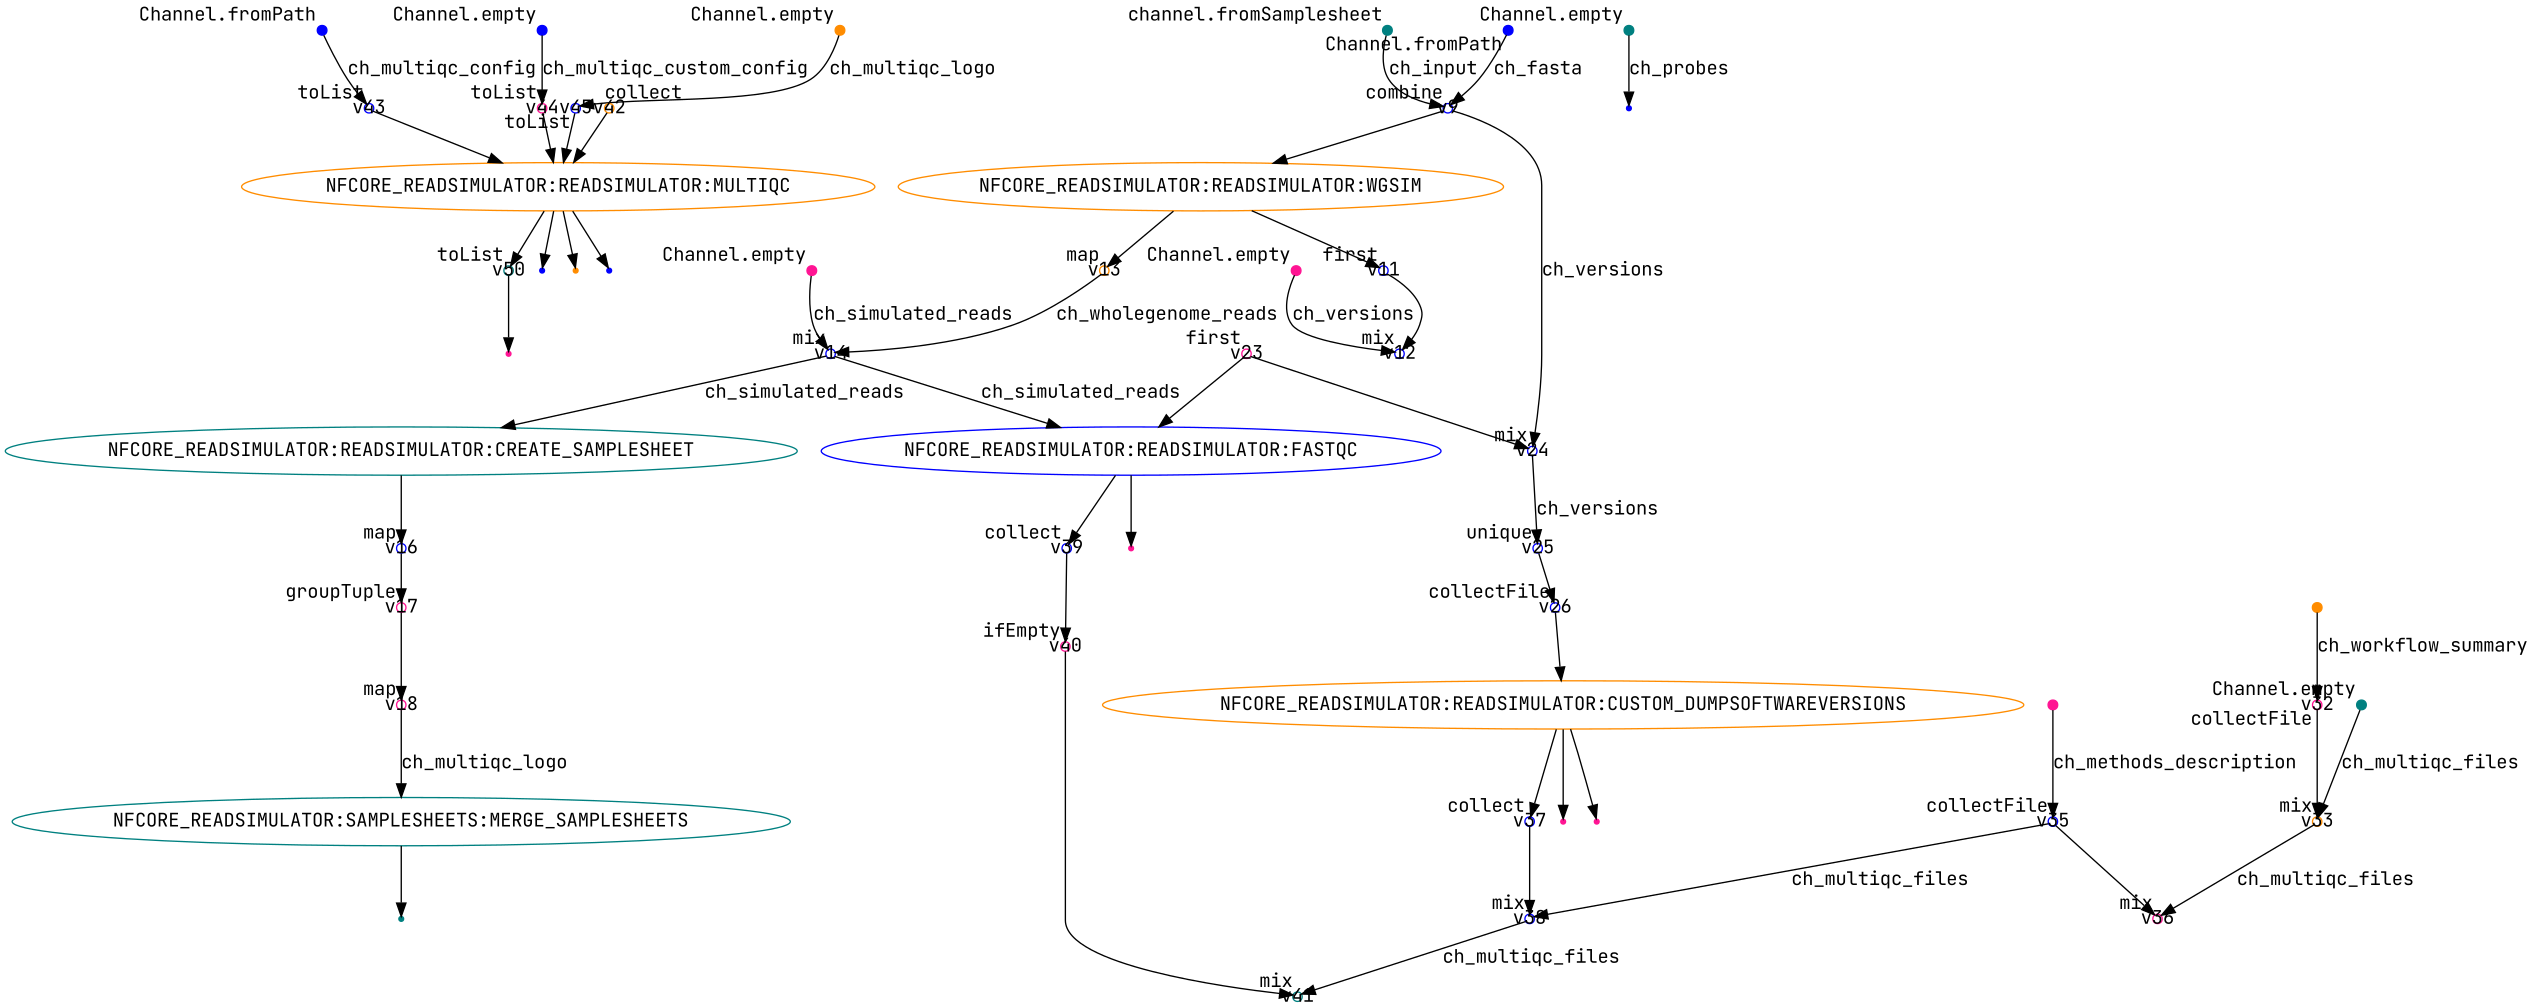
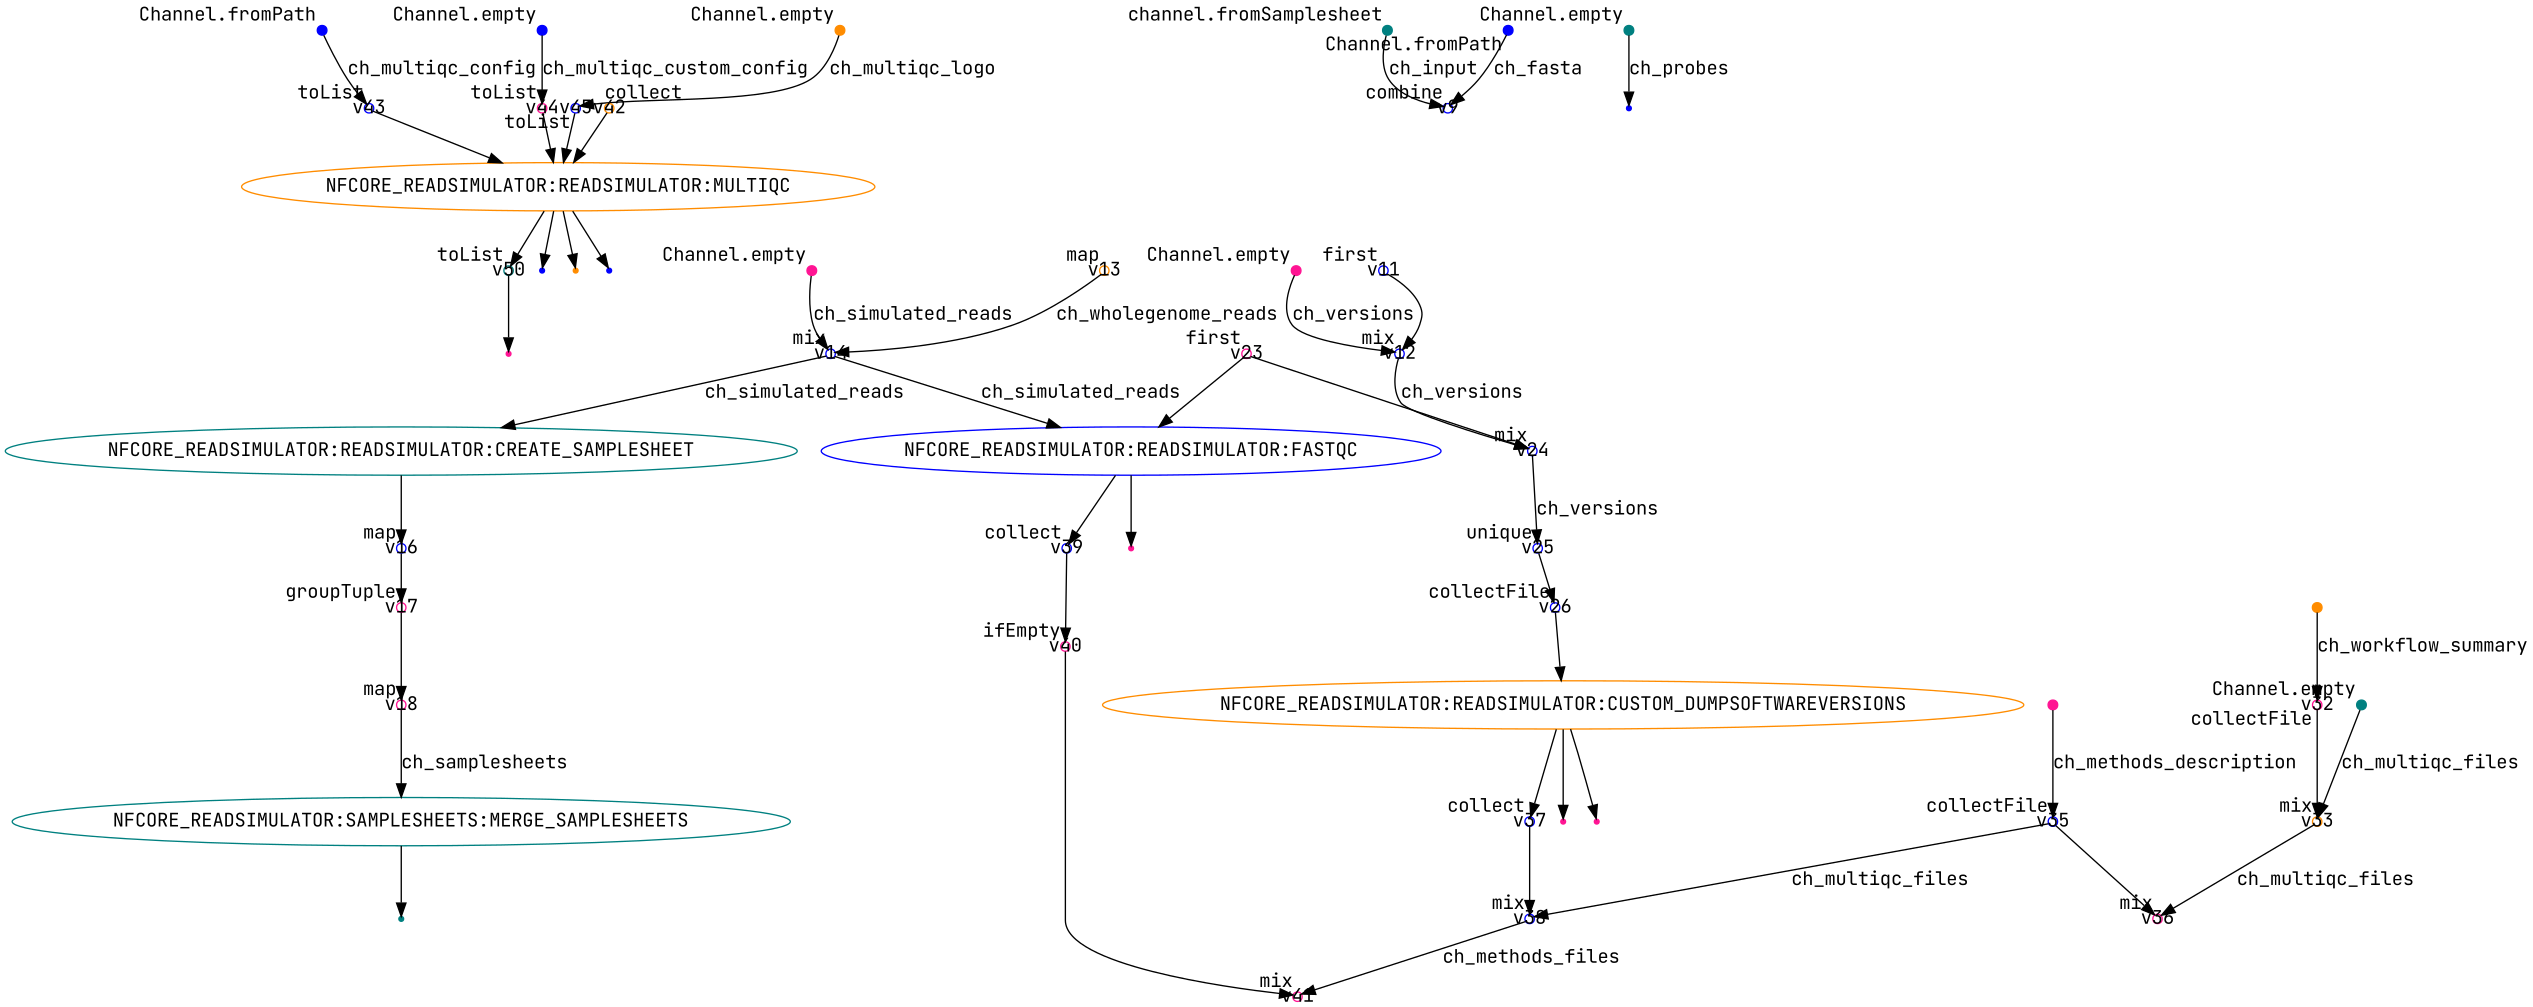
node "NFCORE_READSIMULATOR:READSIMULATOR:WGSIM": removed
edge "v9 combine" -> "v24 mix": now "v12 mix" -> "v24 mix"
edge "v18 map" -> "NFCORE_READSIMULATOR:SAMPLESHEETS:MERGE_SAMPLESHEETS": label "ch_multiqc_logo" -> "ch_samplesheets"
edge "v38 mix" -> "v41 mix": label "ch_multiqc_files" -> "ch_methods_files"
node "v41 mix": color teal -> deeppink
